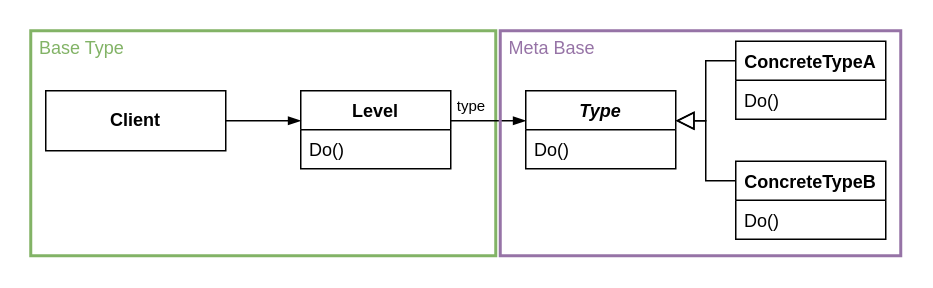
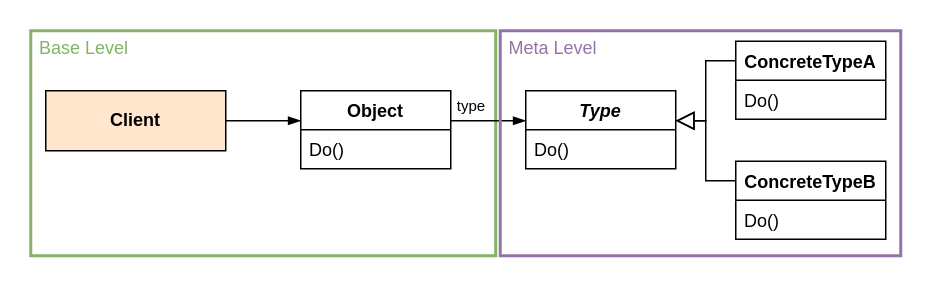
node "Base Type": label "Base Type" -> "Base Level"
node "Meta Base": label "Meta Base" -> "Meta Level"
node "Level": label "Level" -> "Object"
node "Client": fillcolor #ffffff -> #ffe6cc
